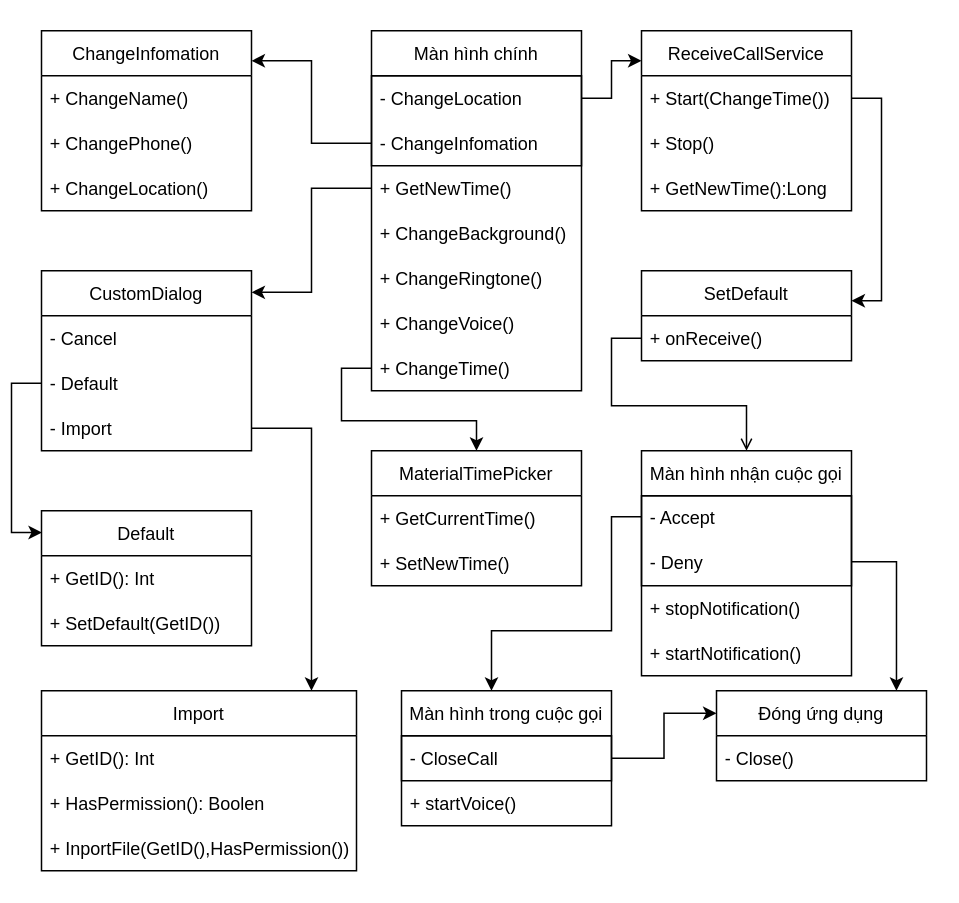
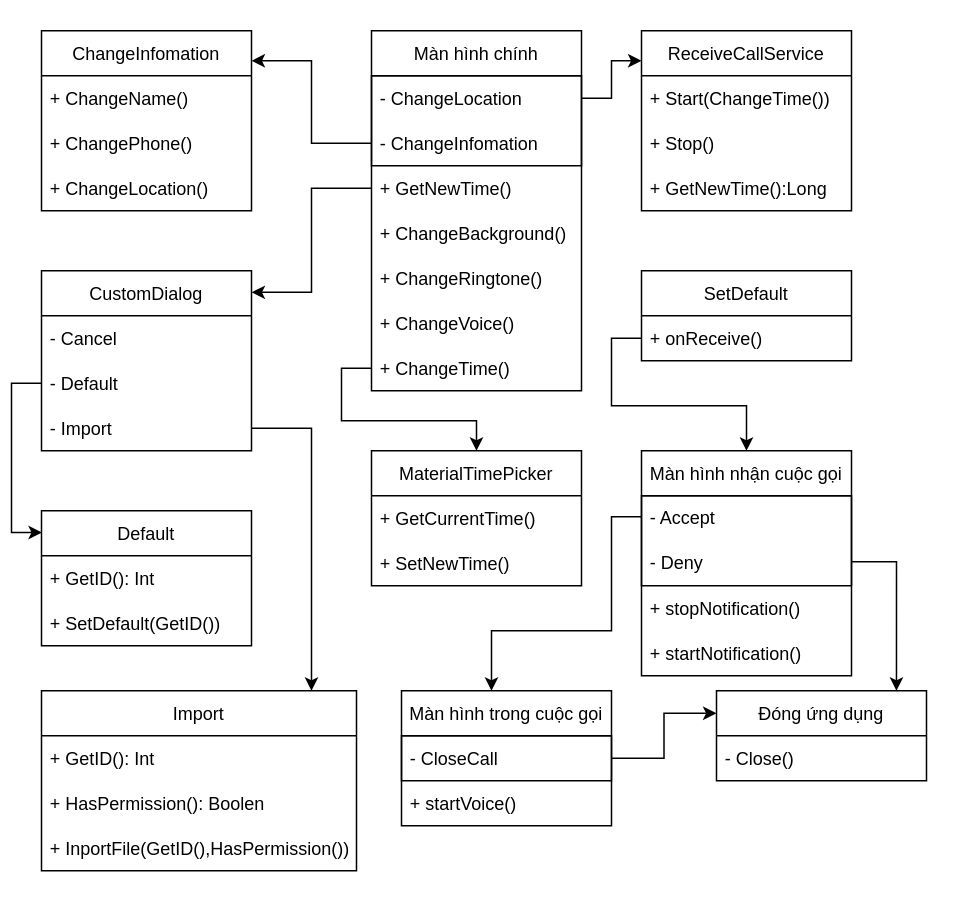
edge "+ Start(ChangeTime())" -> "SetDefault": removed
edge "+ onReceive()" -> "Màn hình nhận cuộc gọi": arrowhead open -> classic
